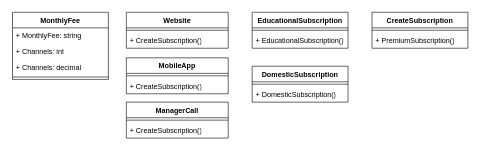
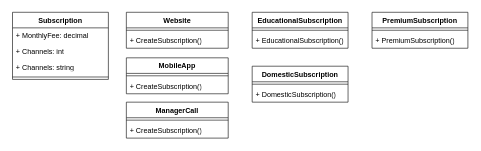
node "MonthlyFee": label "MonthlyFee" -> "Subscription"
node "CreateSubscription": label "CreateSubscription" -> "PremiumSubscription"
node "+ MonthlyFee: string": label "+ MonthlyFee: string" -> "+ MonthlyFee: decimal"
node "+ Channels: decimal": label "+ Channels: decimal" -> "+ Channels: string"
